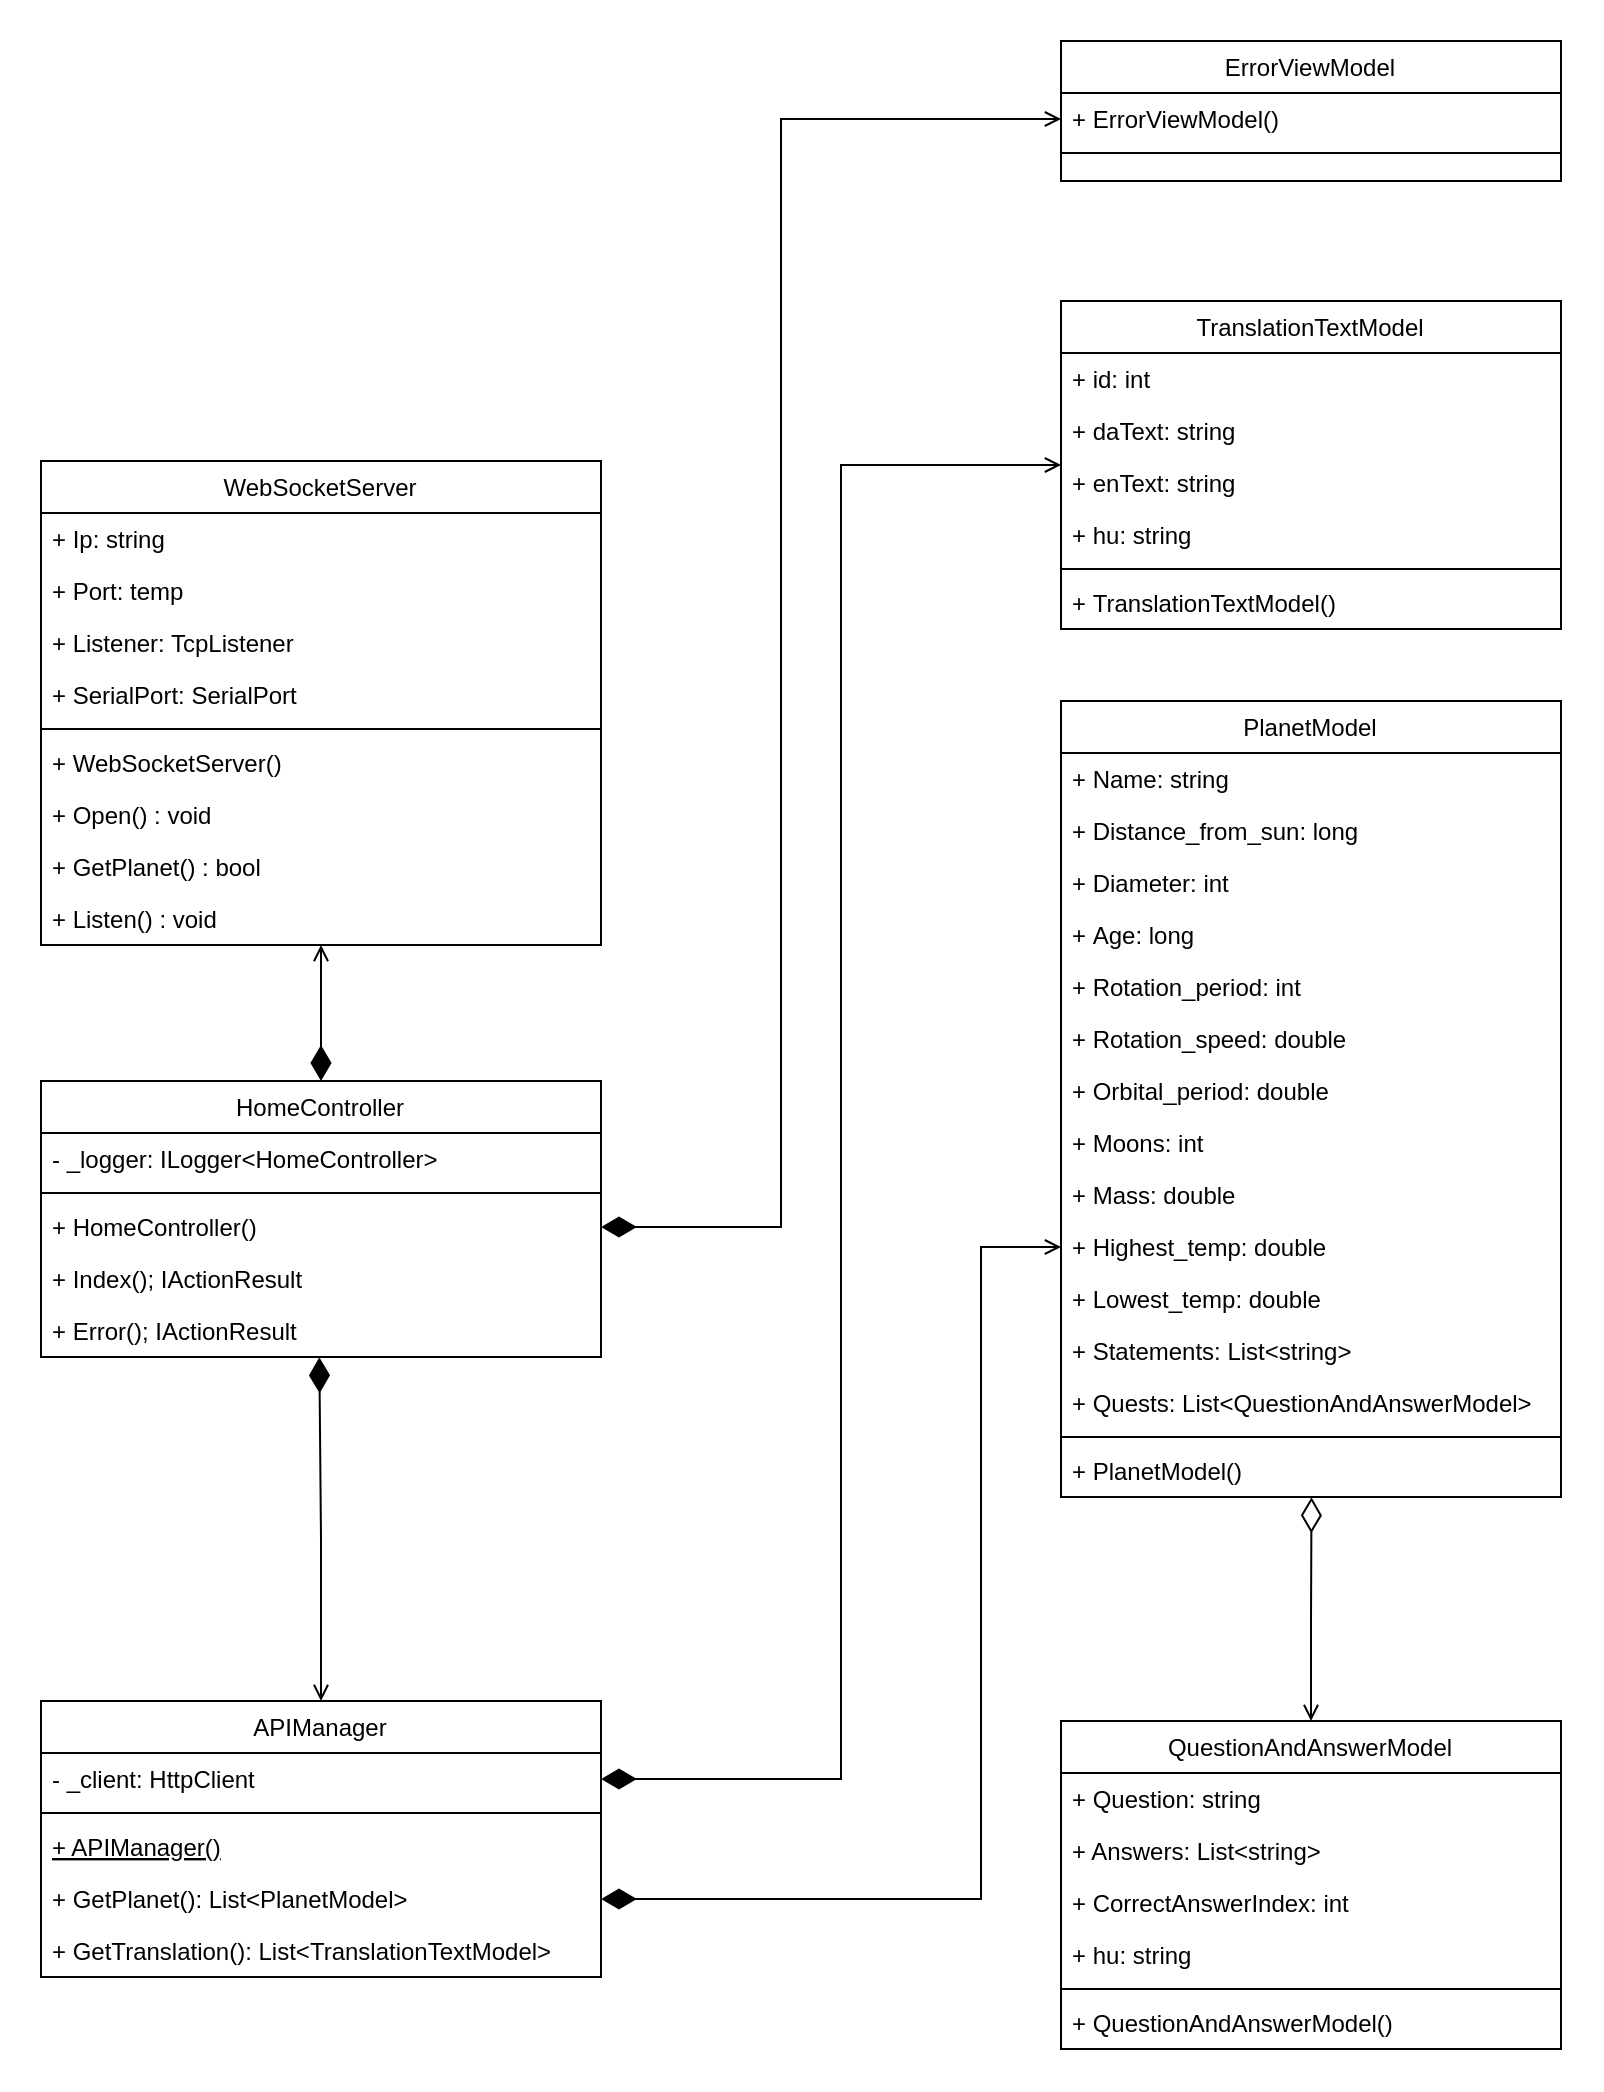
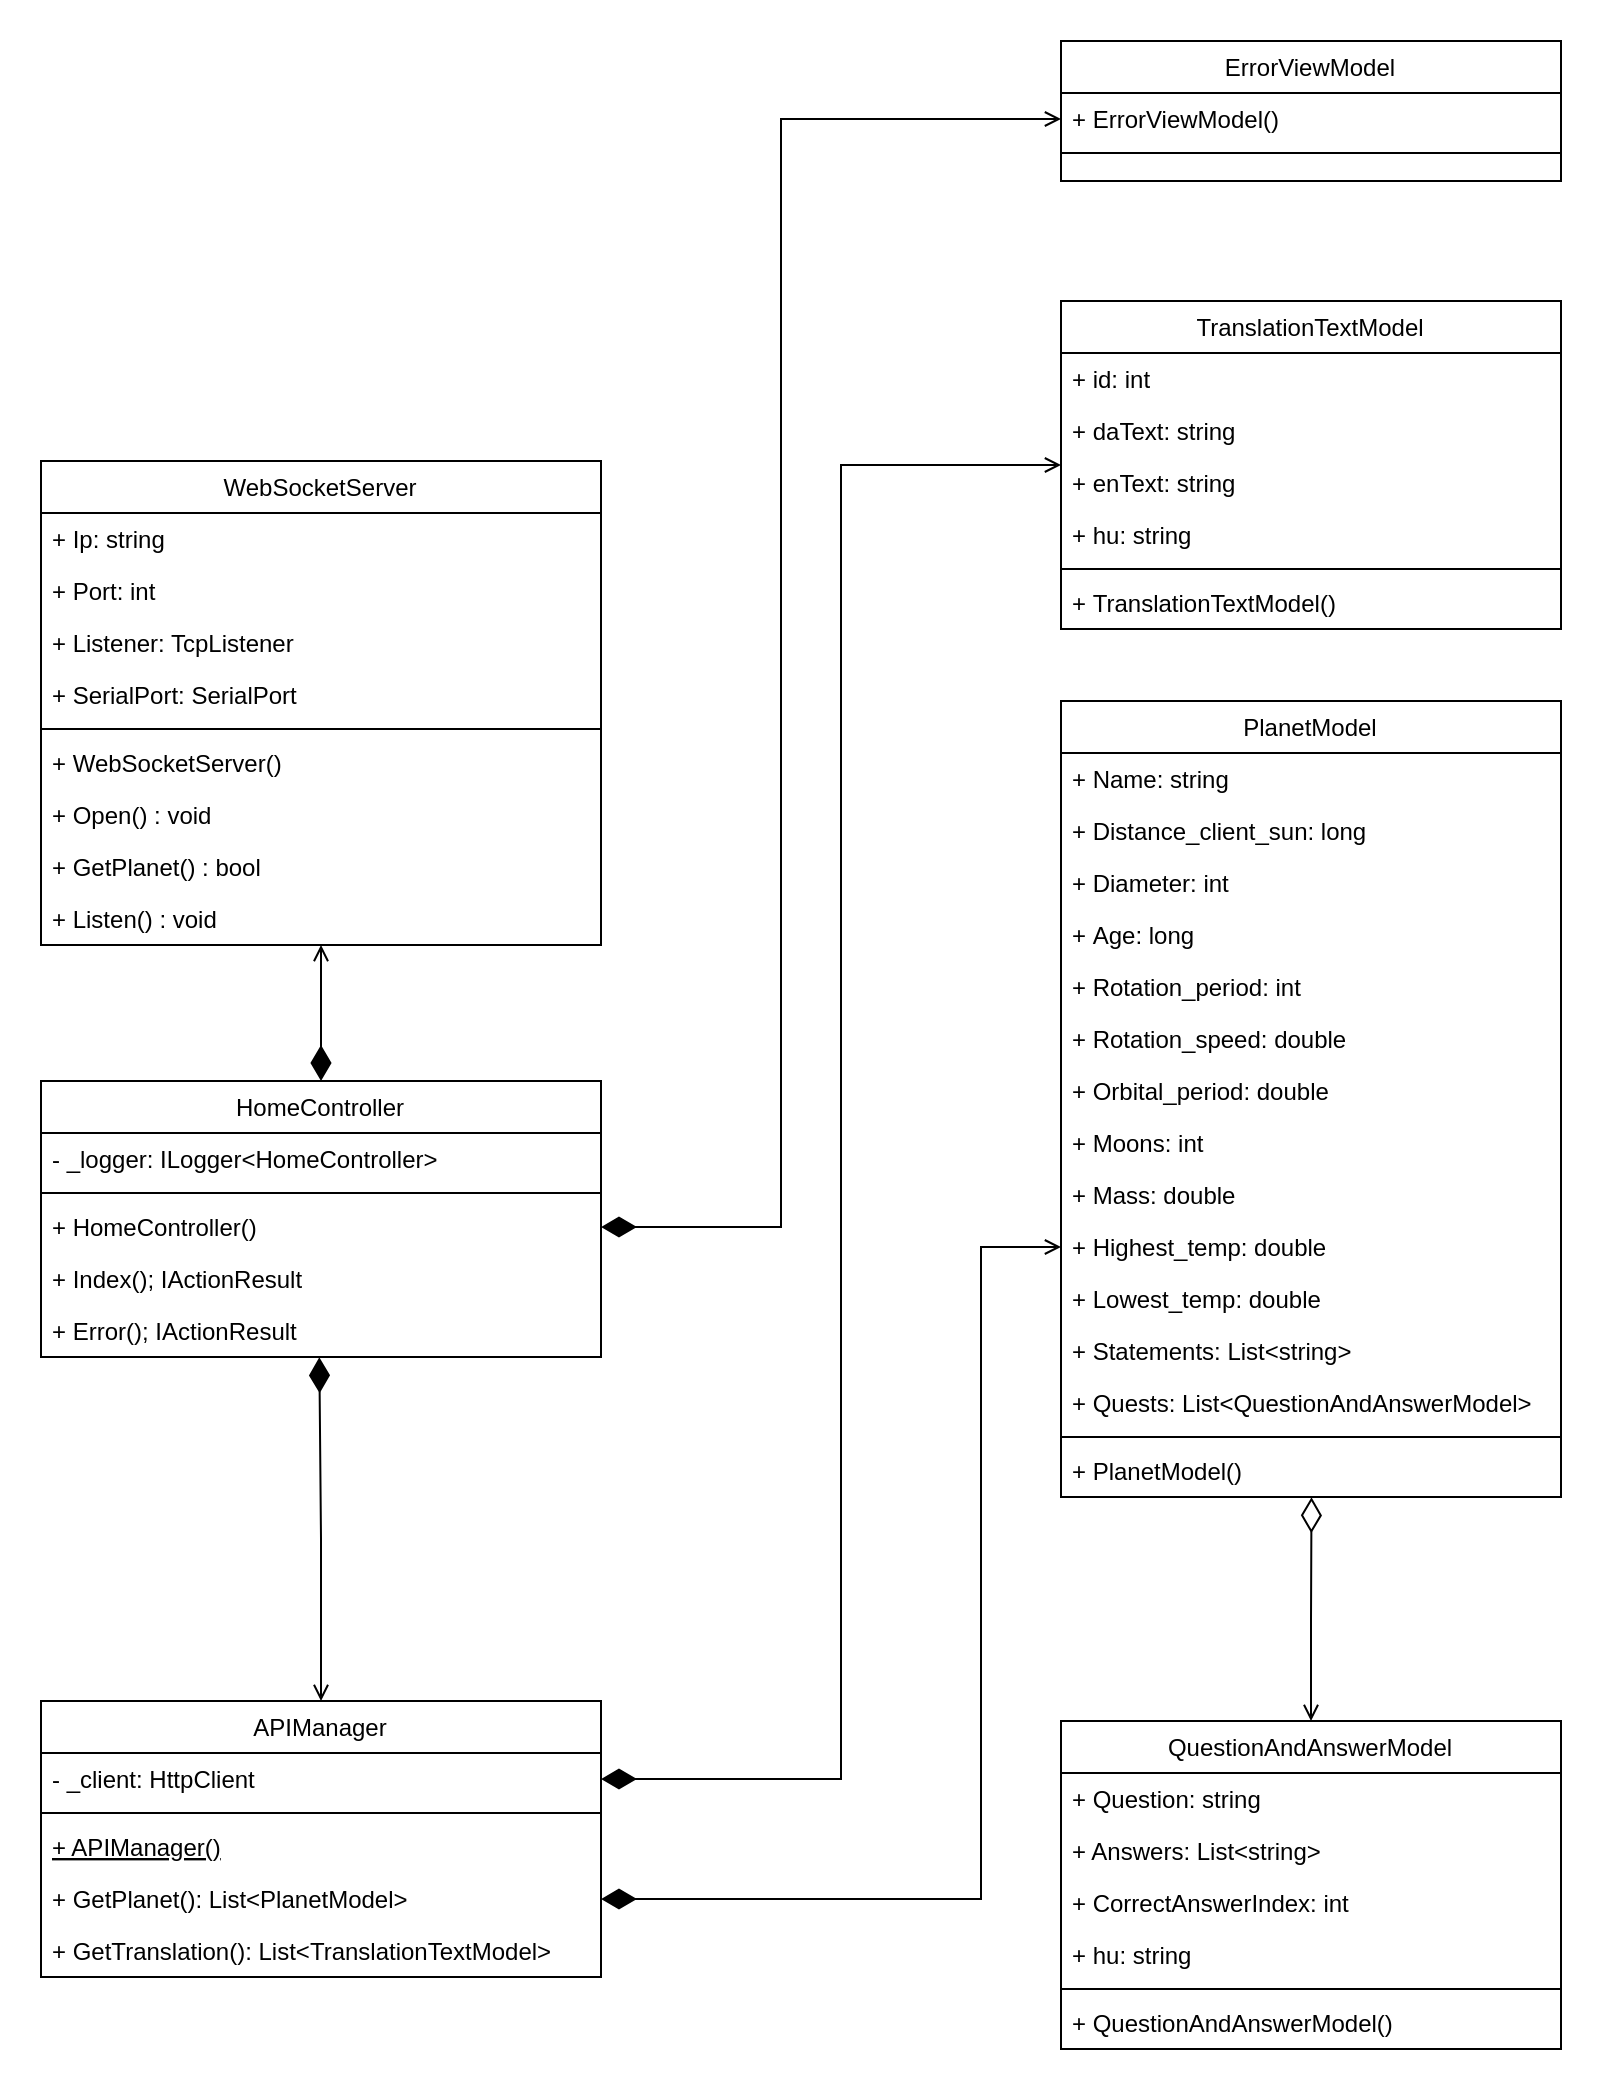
node "+ Port: temp": label "+ Port: temp" -> "+ Port: int"
node "+ Distance_from_sun: long": label "+ Distance_from_sun: long" -> "+ Distance_client_sun: long"
